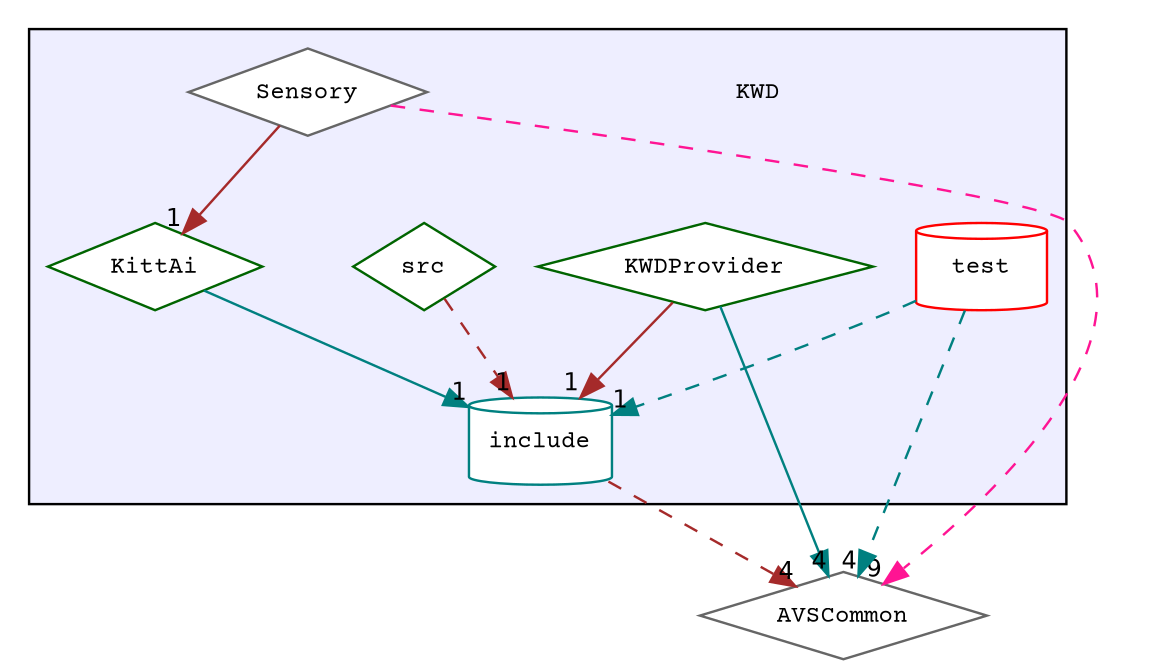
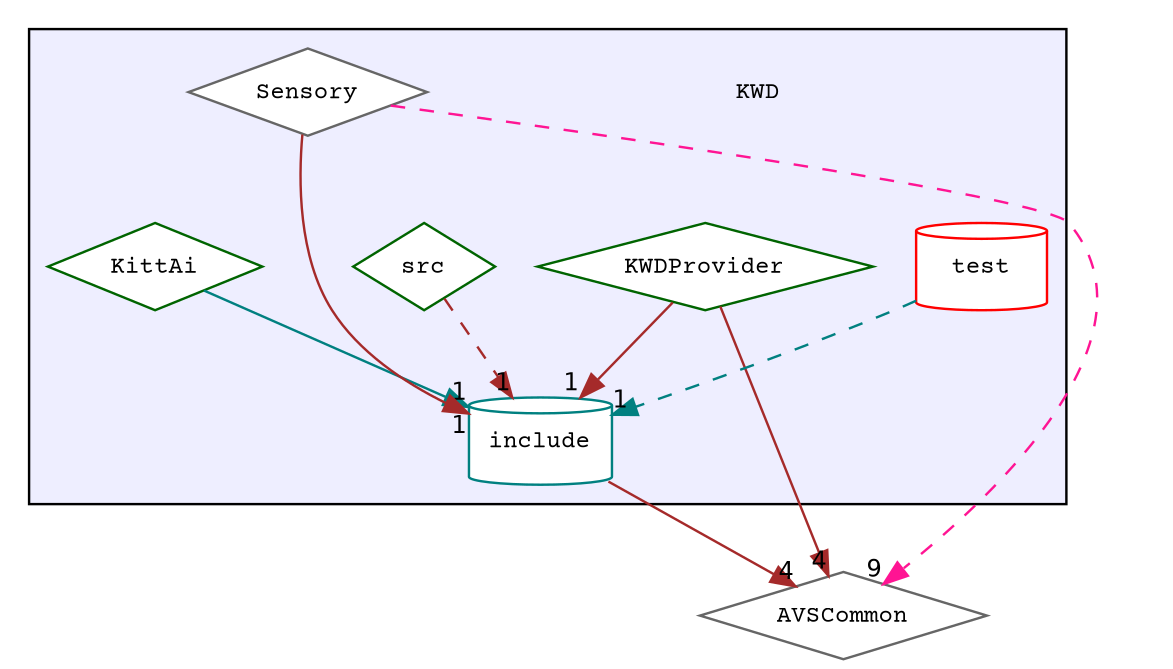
edge "Sensory" -> "KittAi": now "Sensory" -> "include"
edge "KWDProvider" -> "AVSCommon": color teal -> brown
edge "test" -> "AVSCommon": removed
edge "include" -> "AVSCommon": style dashed -> solid
